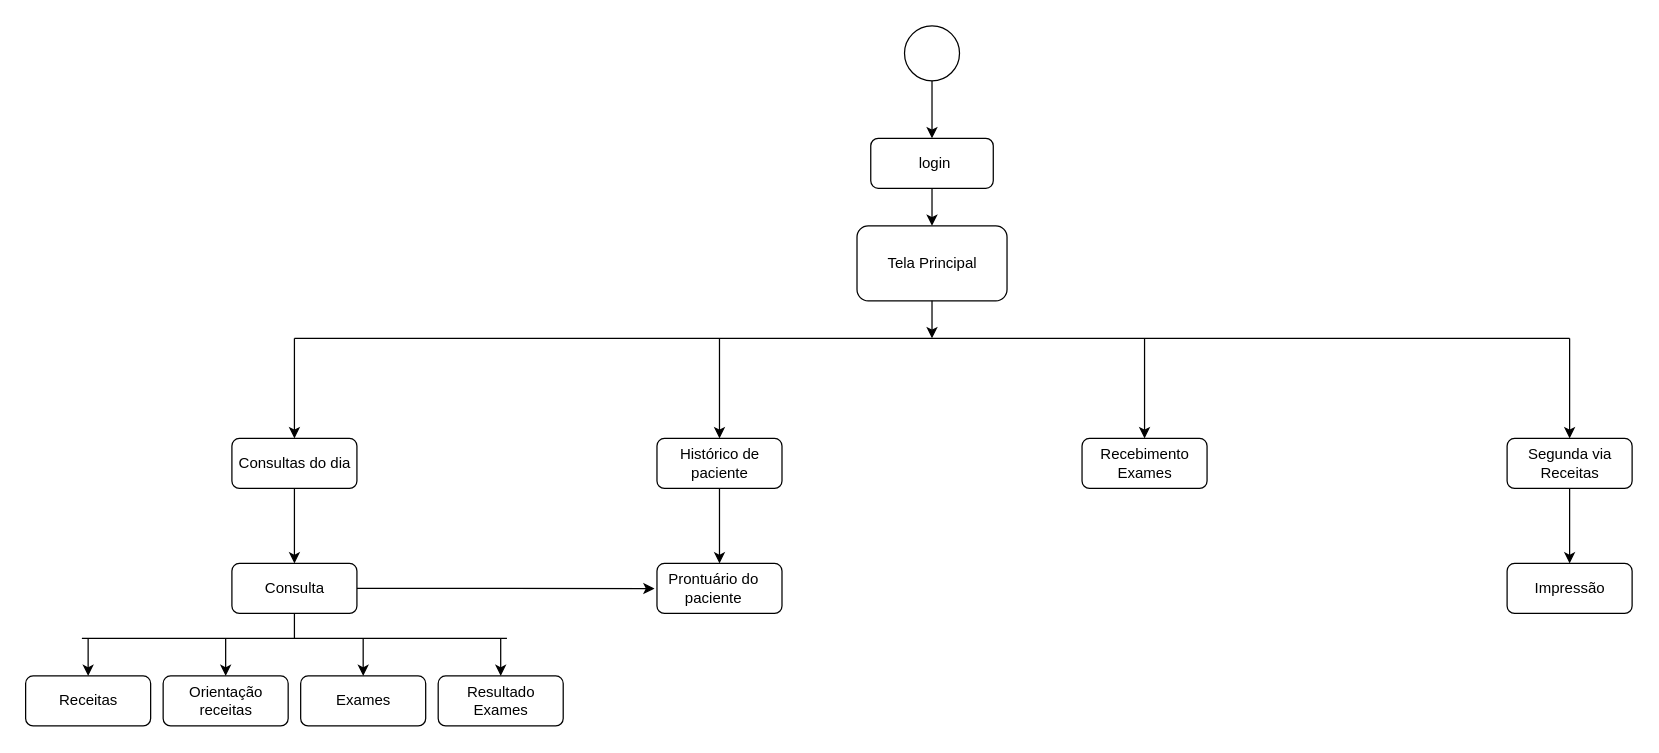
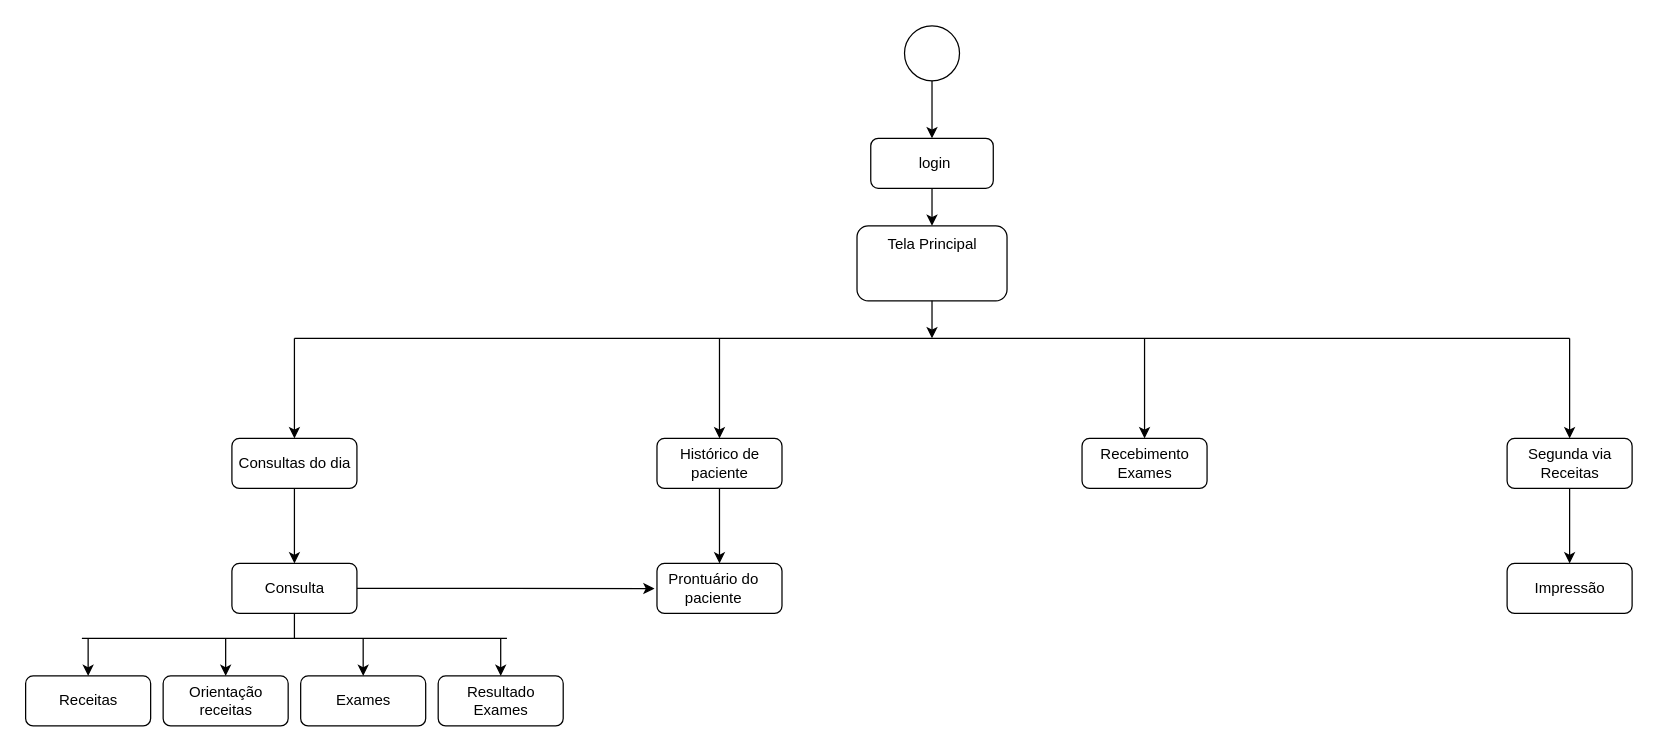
node "Tela Principal": moved (932, 263) -> (932, 244)
